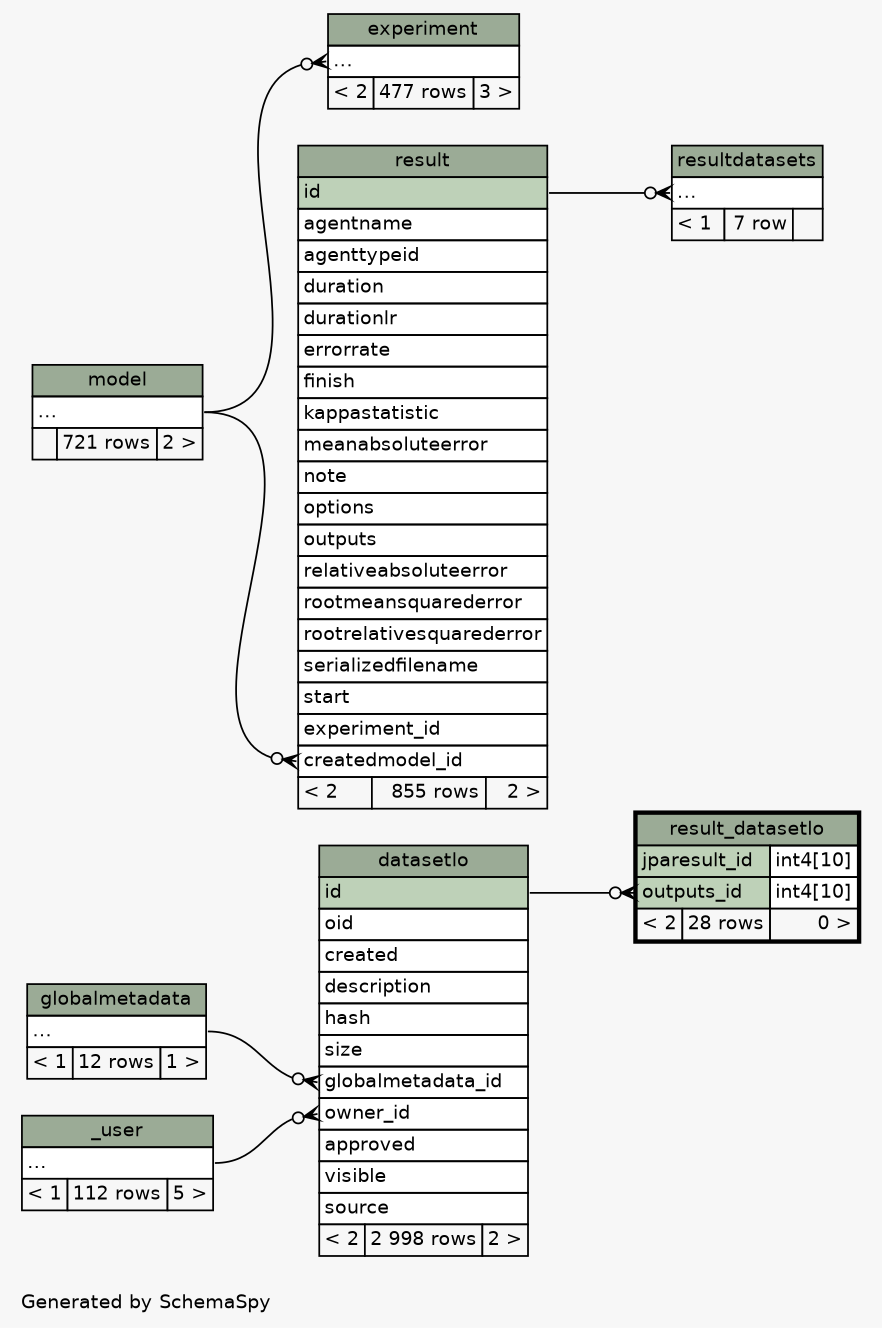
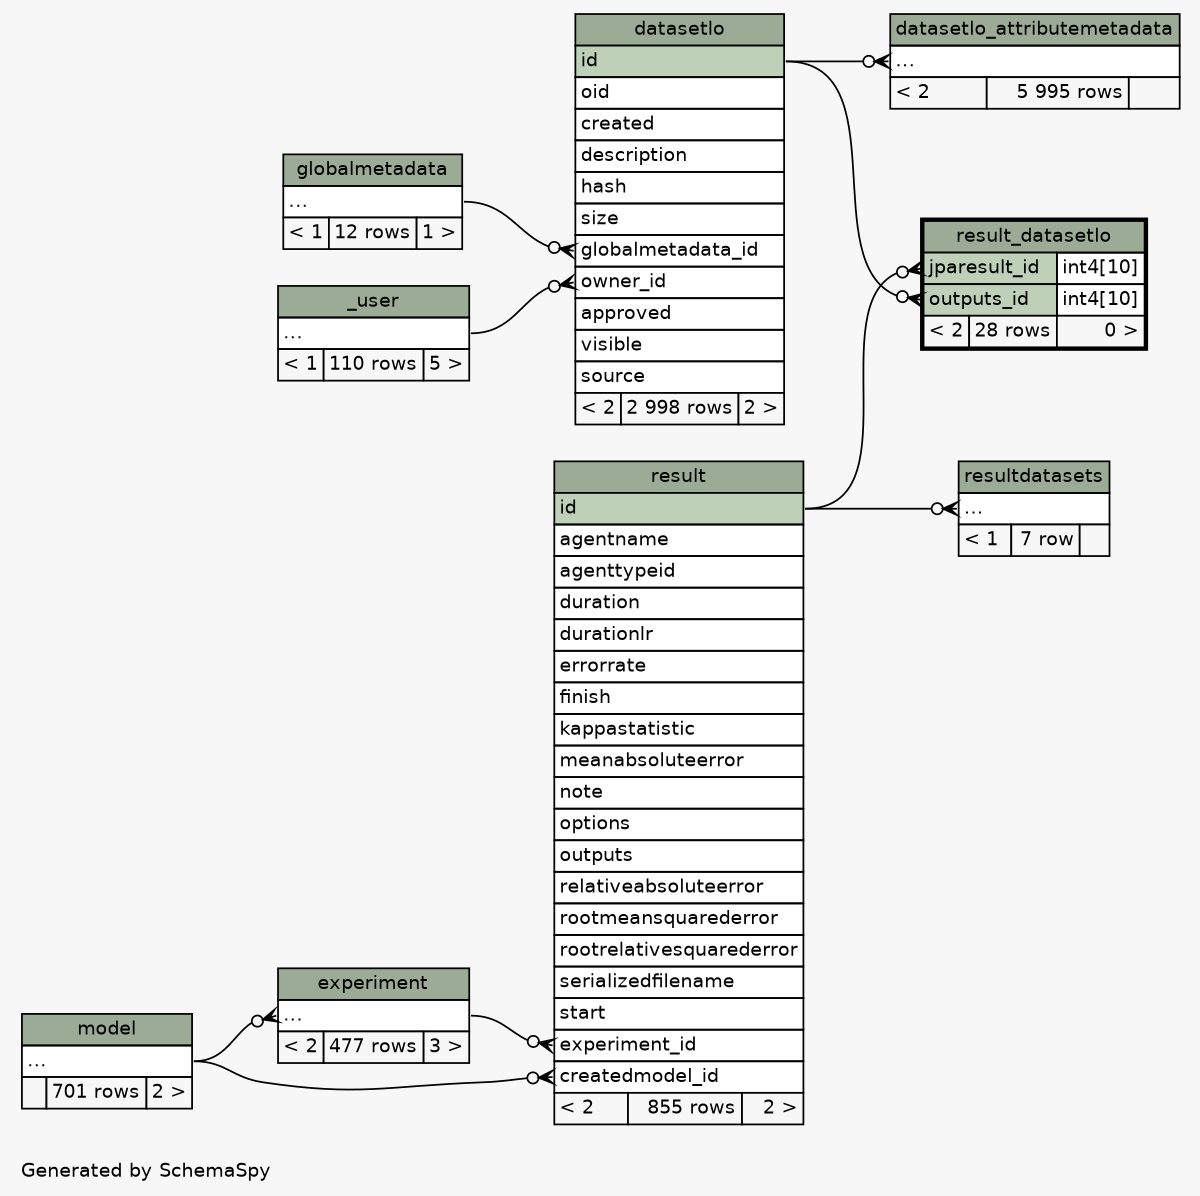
node "datasetlo_attributemetadata": added
edge "result" -> "result_datasetlo": added
node "model": text "721 rows" -> "701 rows"
edge "experiment" -> "result": added
node "_user": text "112 rows" -> "110 rows"
